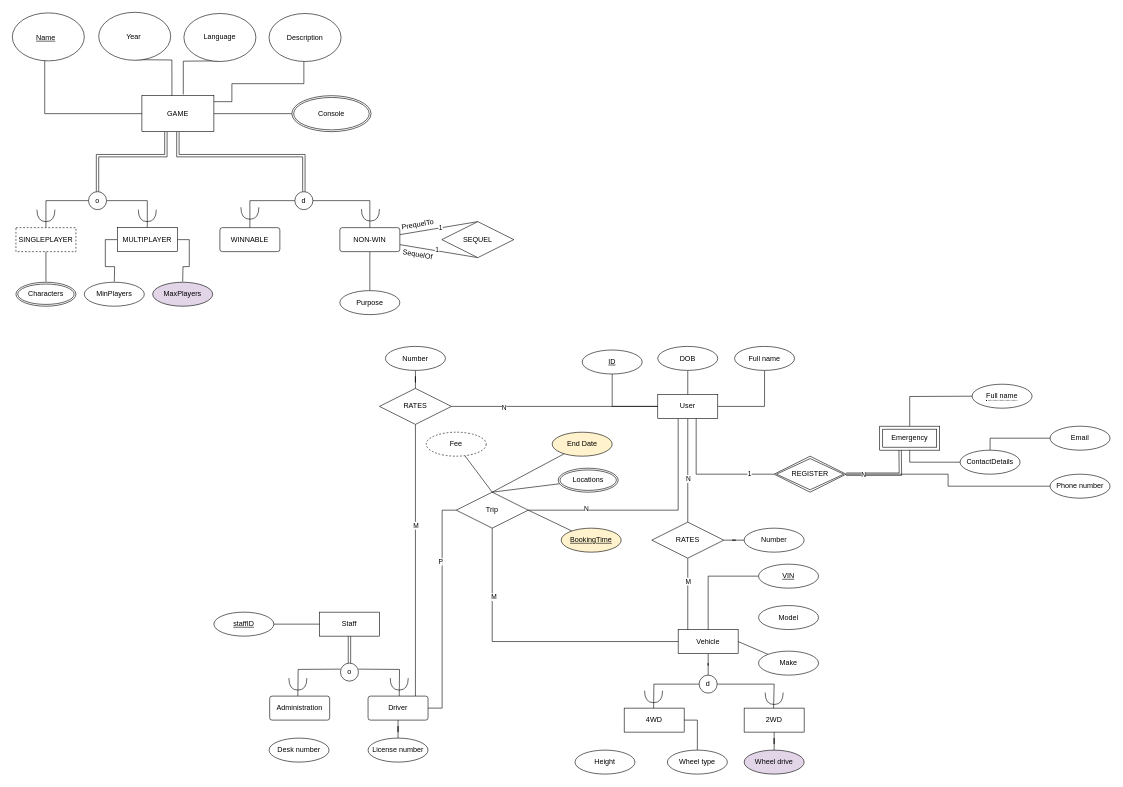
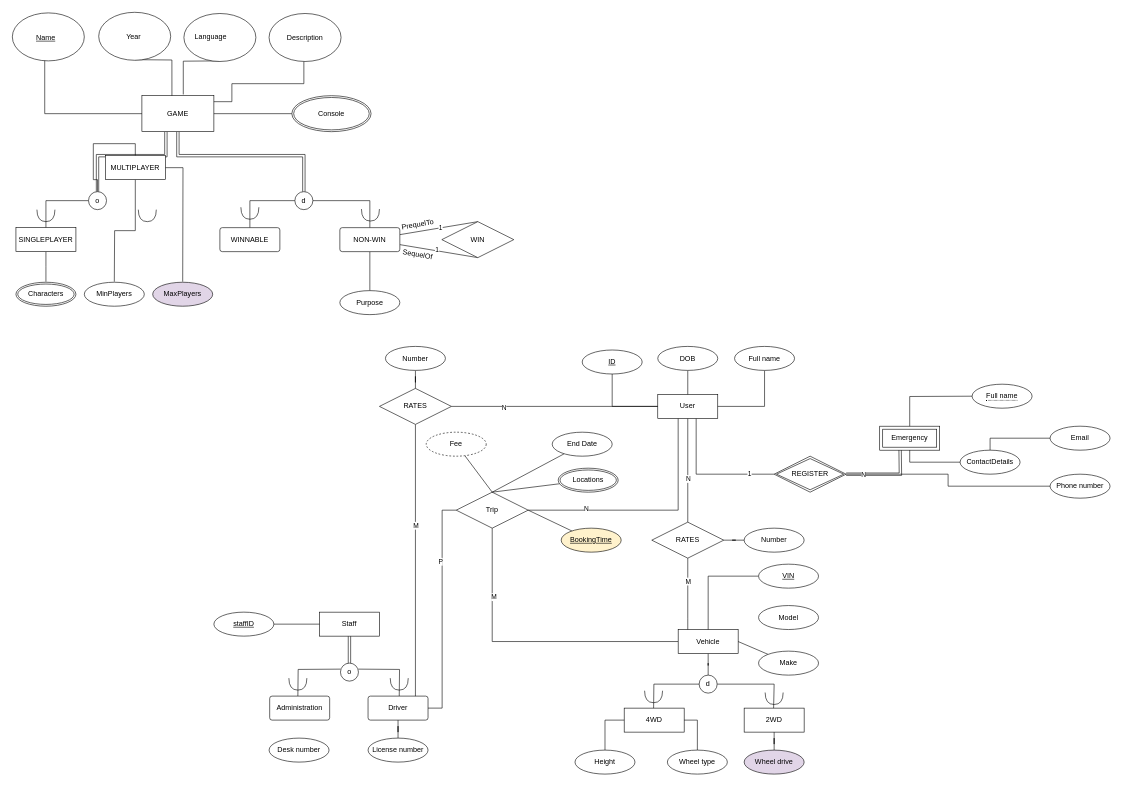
node "Language": moved (220, 37) -> (211, 37)
node "SINGLEPLAYER": style dashed -> solid
node "MULTIPLAYER": moved (147, 240) -> (135, 168)
node "SEQUEL": label "SEQUEL" -> "WIN"
node "End Date": fillcolor #fff2cc -> #ffffff
edge "4WD" -- "Height": added
